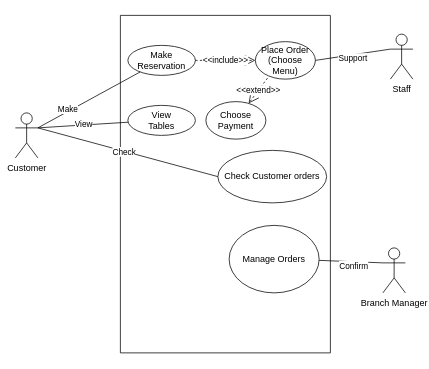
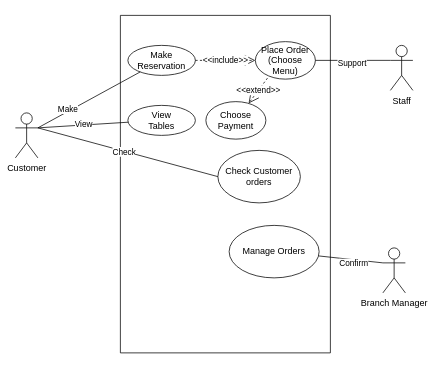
node "Staff": moved (402, 57) -> (402, 68)
node "Check Customer orders": size 109x53 -> 83x53
node "Manage Orders": size 90x68 -> 90x53
